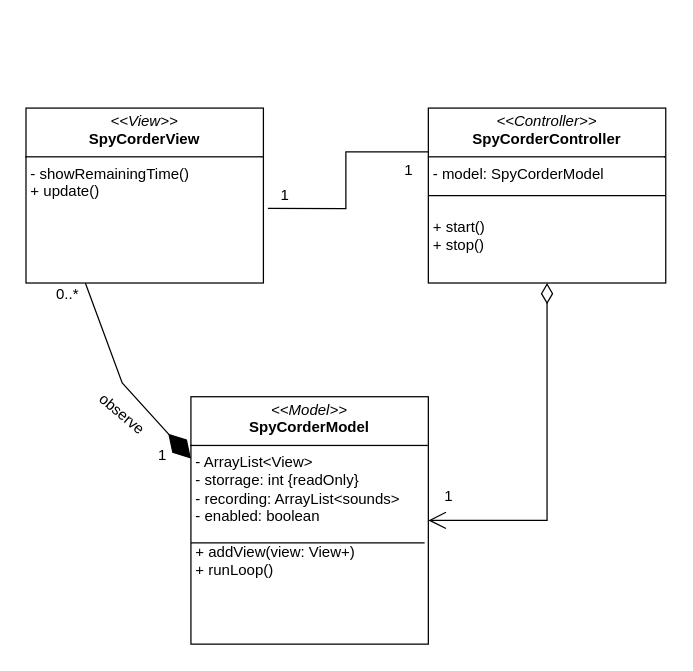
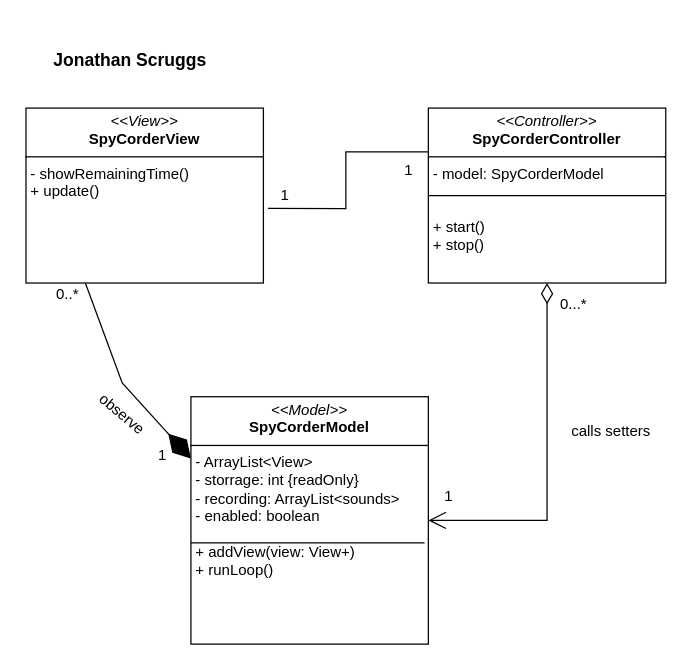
node "Jonathan Scruggs": added
node "0...*": added
node "calls setters": added
